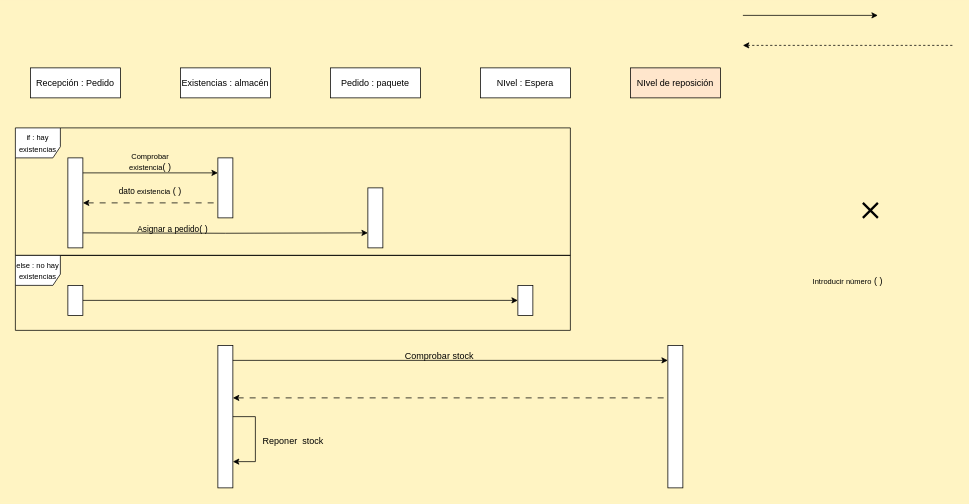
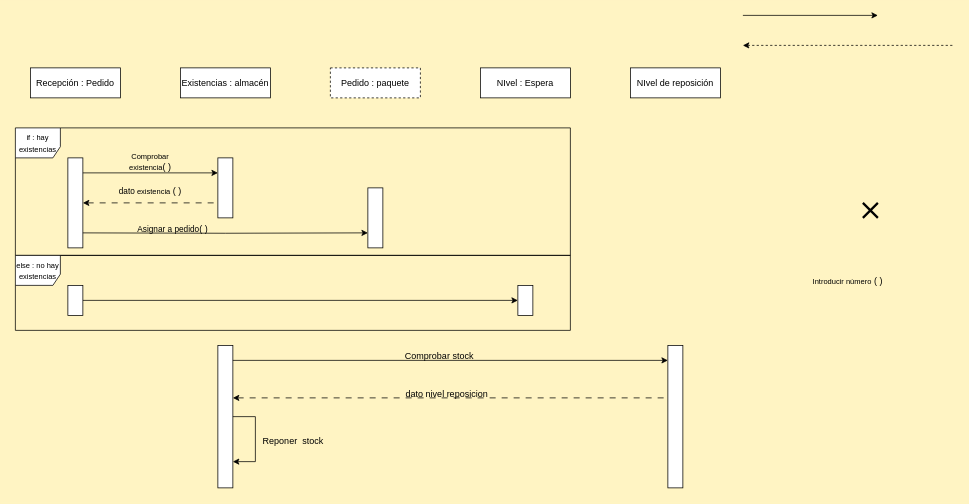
node "Pedido : paquete": style solid -> dashed
node "NIvel de reposición": fillcolor #ffe6cc -> #ffffff
node "dato nivel reposicion": added
